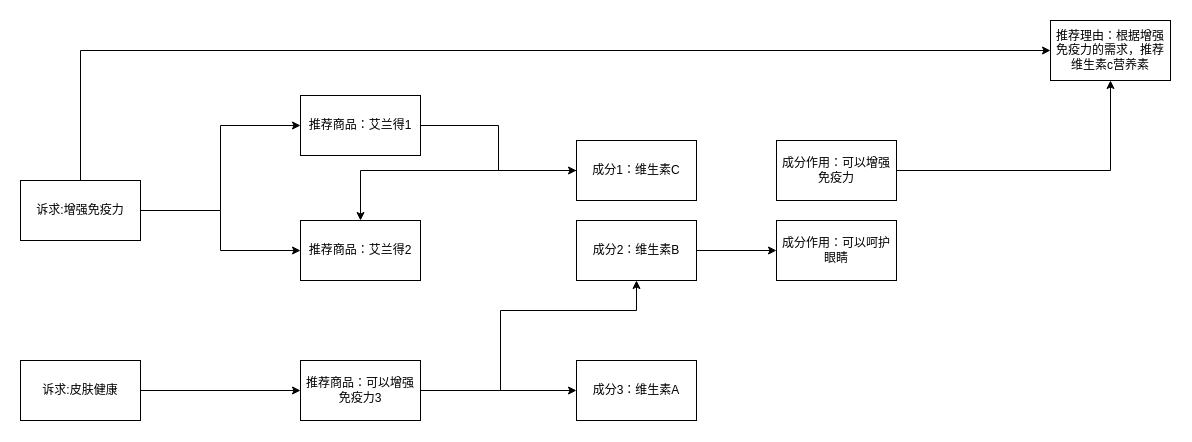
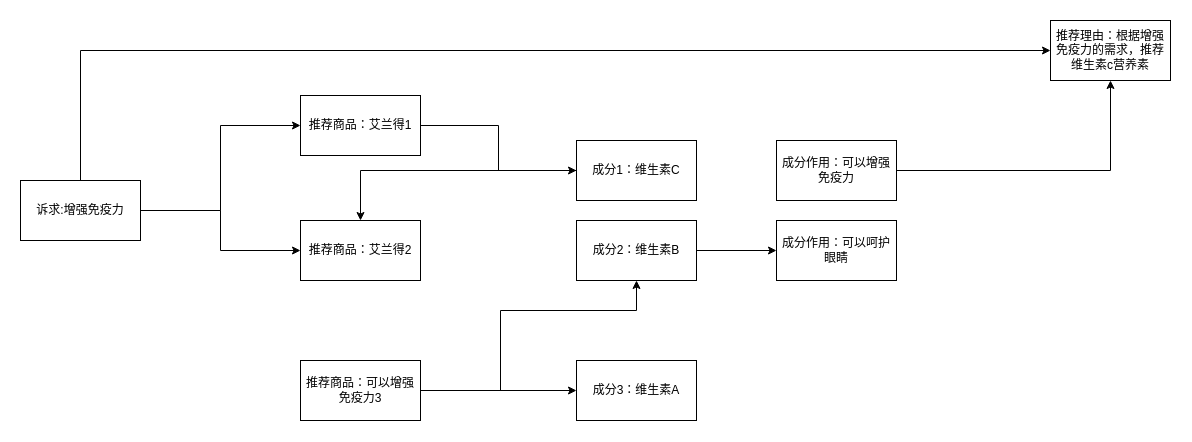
node "诉求:皮肤健康": removed
edge "诉求:皮肤健康" -> "推荐商品：可以增强免疫力3": removed
